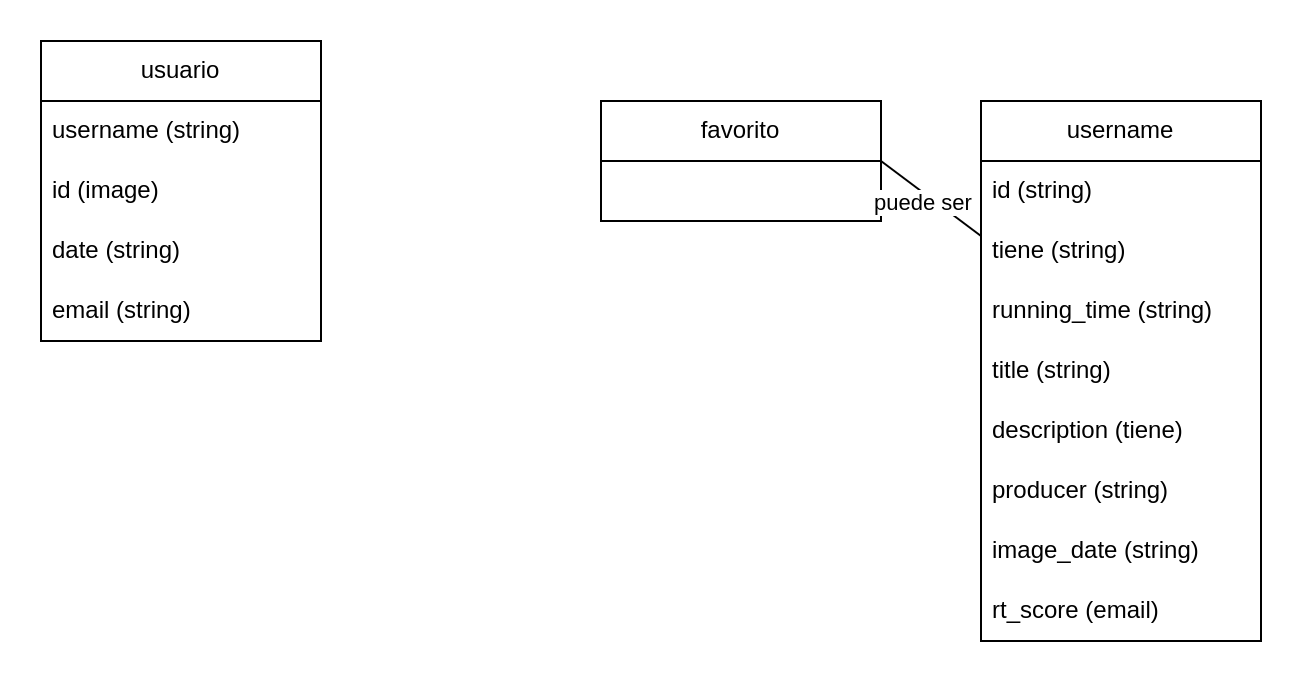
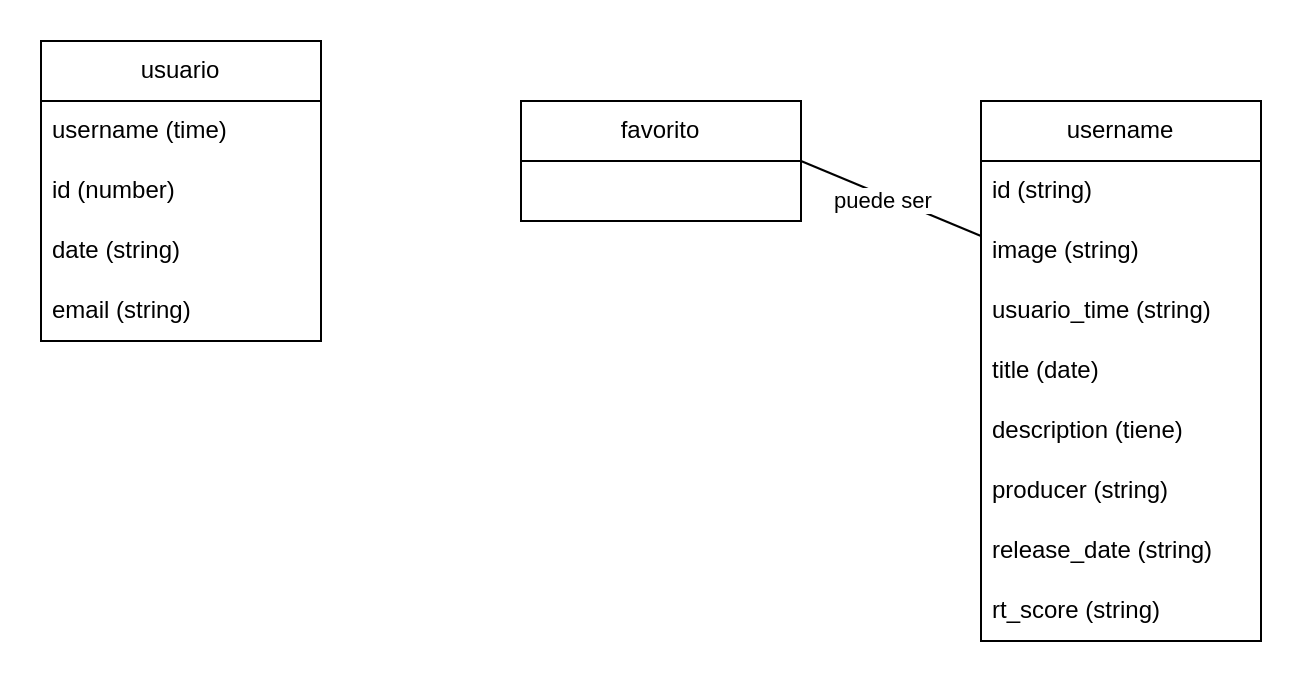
node "username (string)": label "username (string)" -> "username (time)"
node "favorito": moved (741, 161) -> (661, 161)
node "id (image)": label "id (image)" -> "id (number)"
node "tiene (string)": label "tiene (string)" -> "image (string)"
node "running_time (string)": label "running_time (string)" -> "usuario_time (string)"
node "title (string)": label "title (string)" -> "title (date)"
node "image_date (string)": label "image_date (string)" -> "release_date (string)"
node "rt_score (email)": label "rt_score (email)" -> "rt_score (string)"
